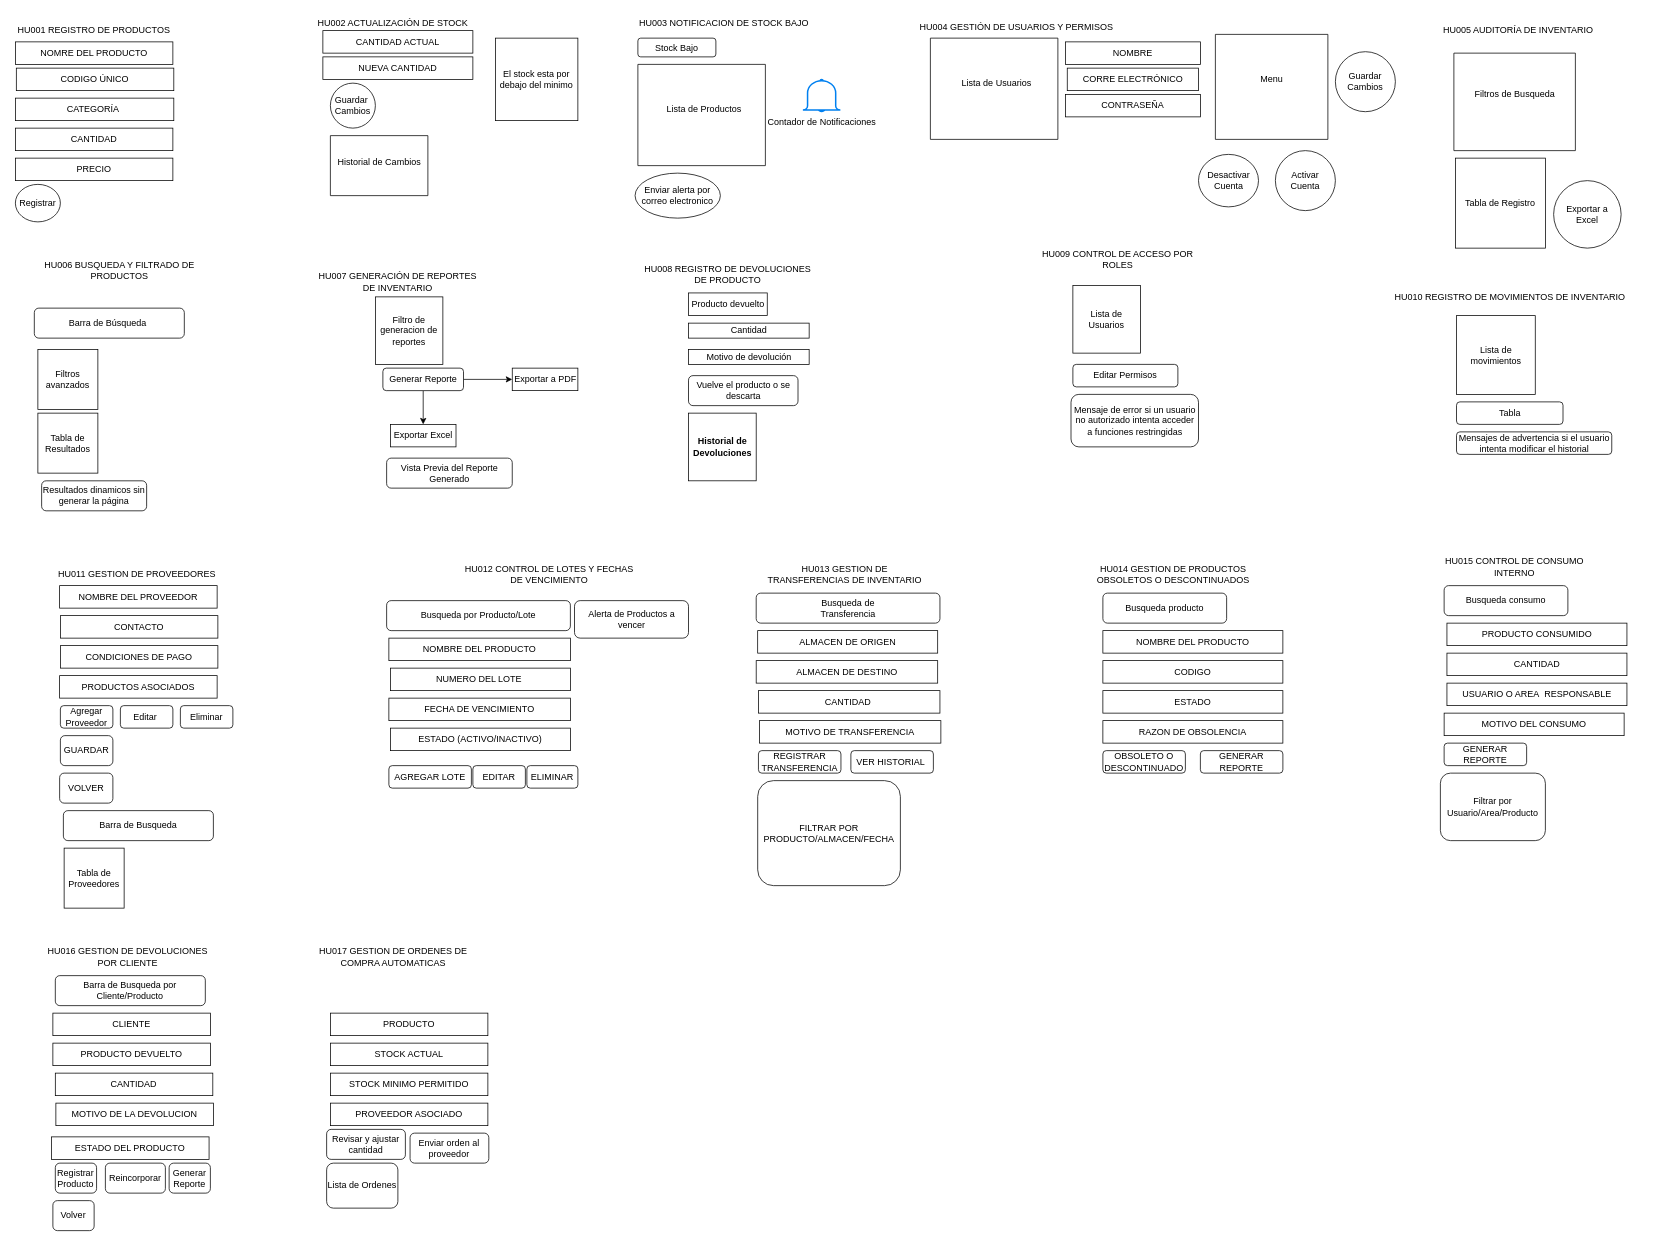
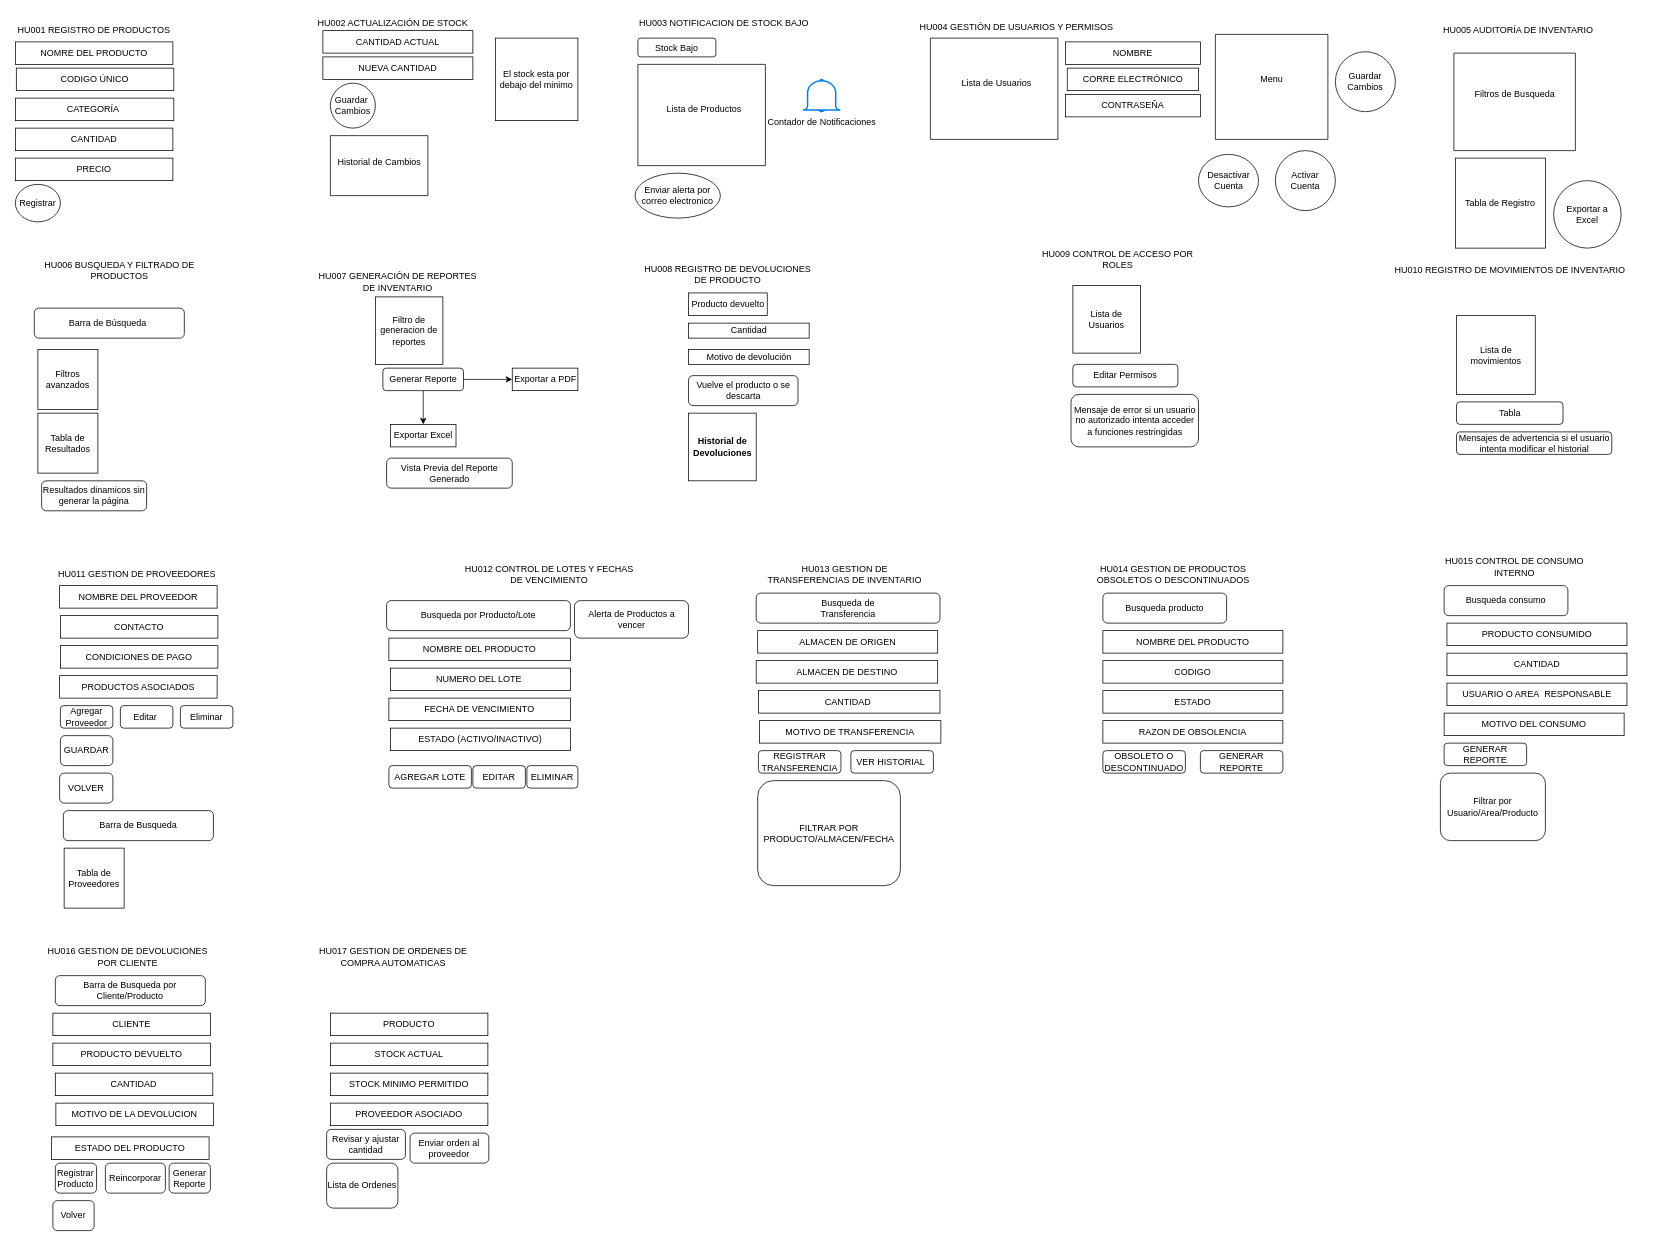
node "HU010 REGISTRO DE MOVIMIENTOS DE INVENTARIO": moved (1510, 297) -> (1510, 270)
